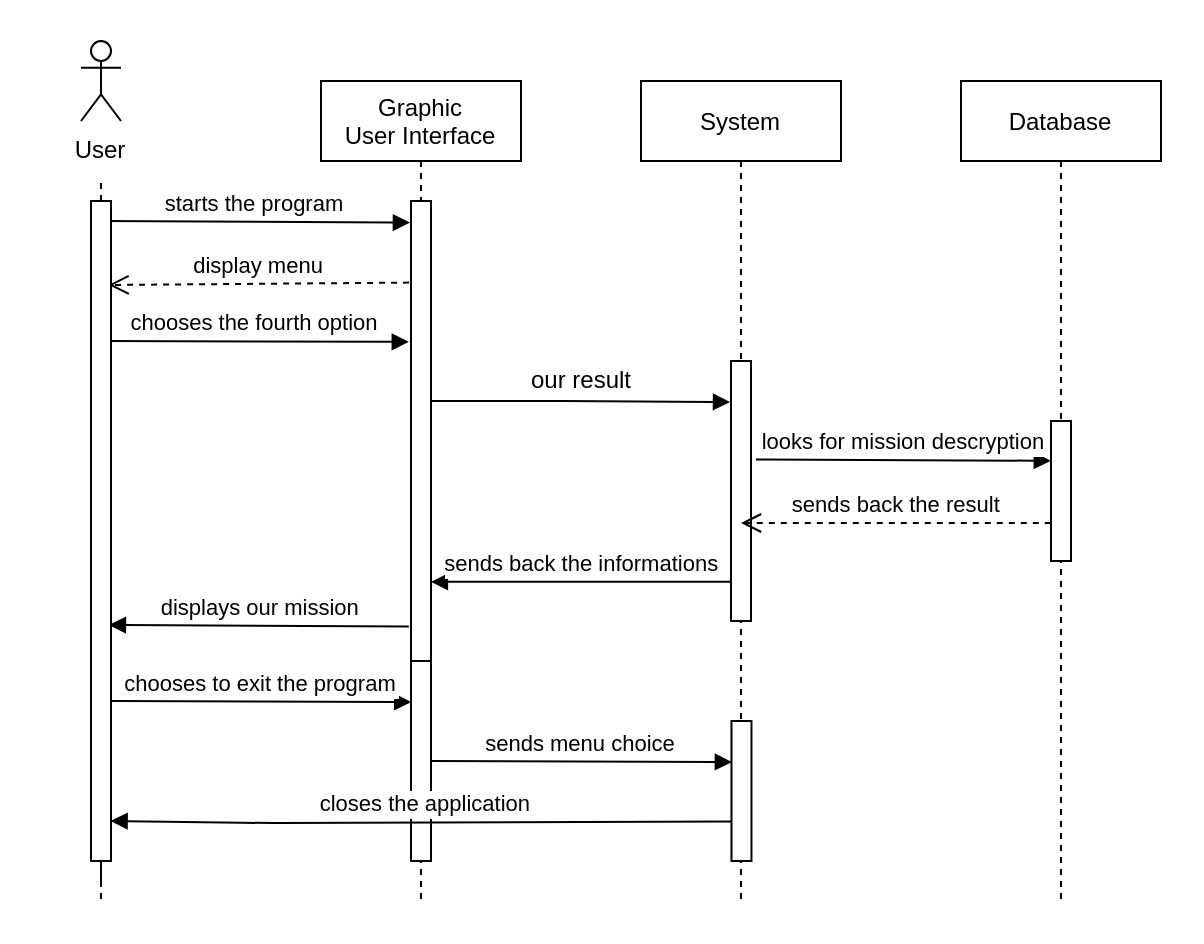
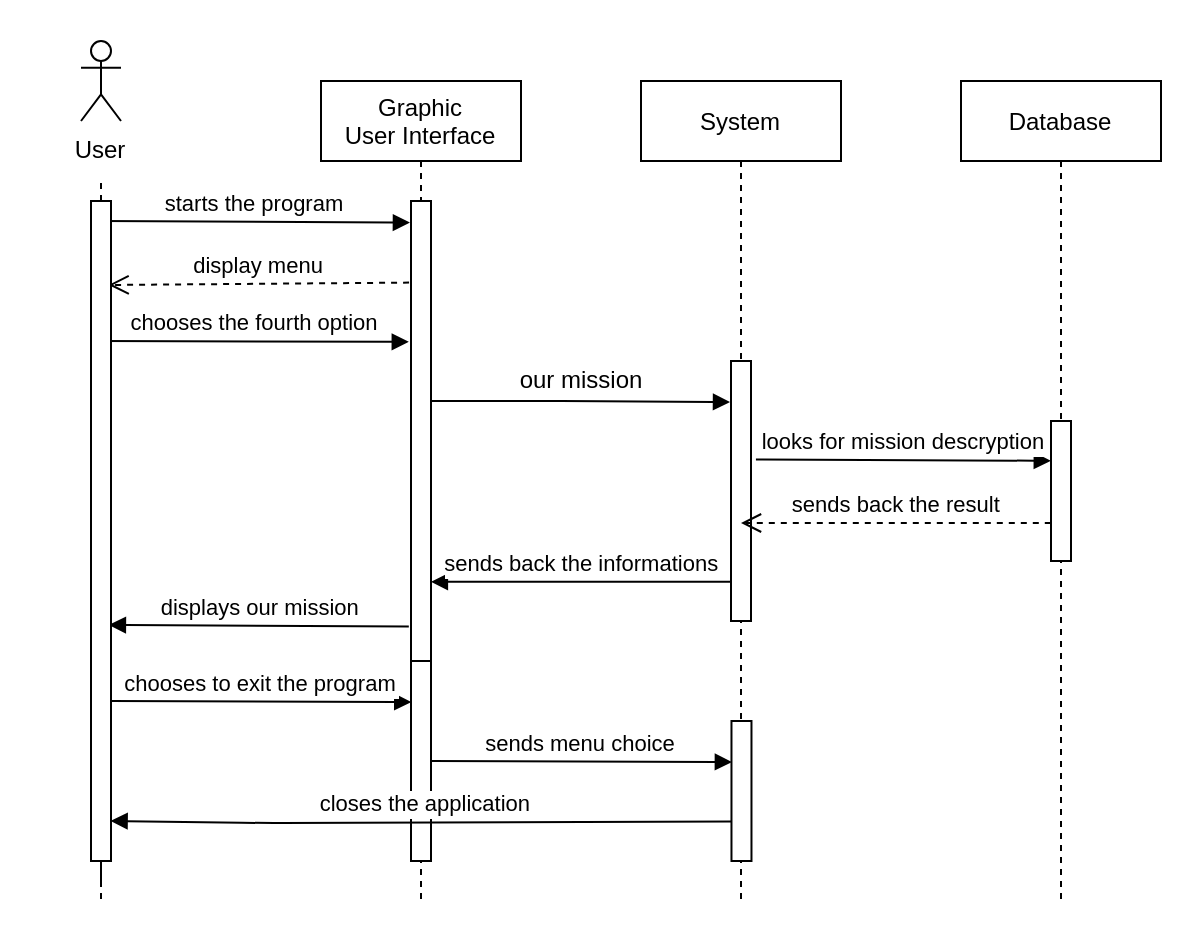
node "our result": label "our result" -> "our mission"
